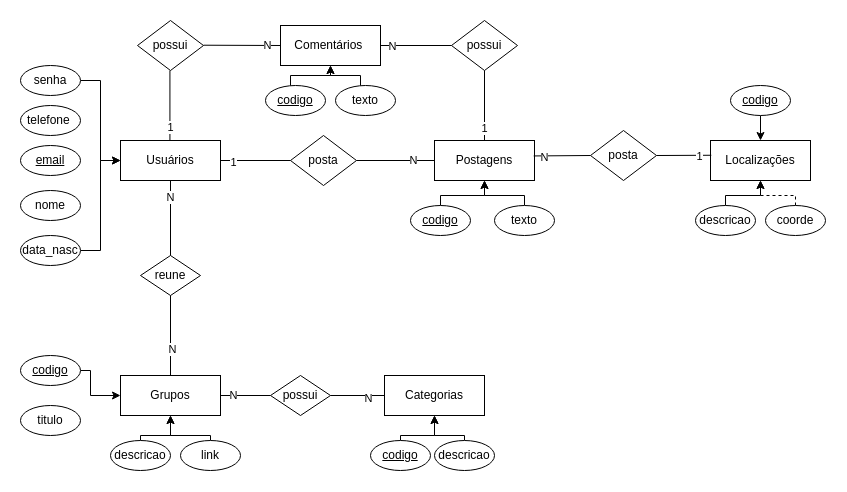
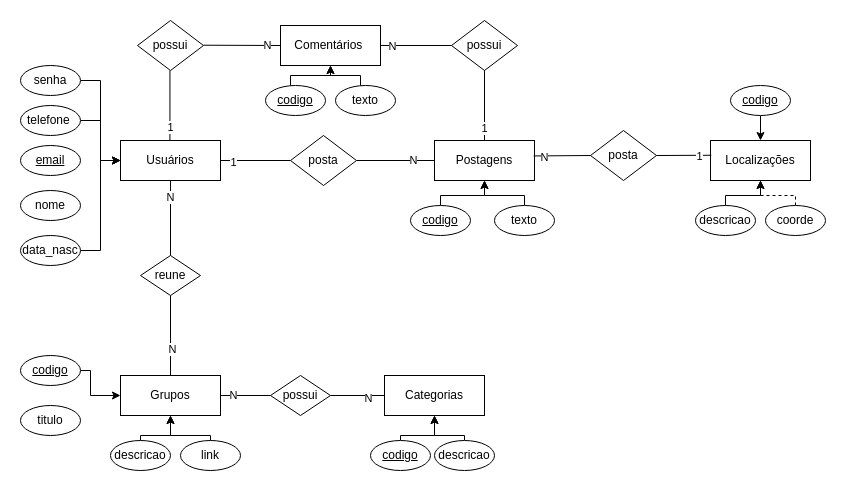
edge "telefone" -> "Usuários": added
